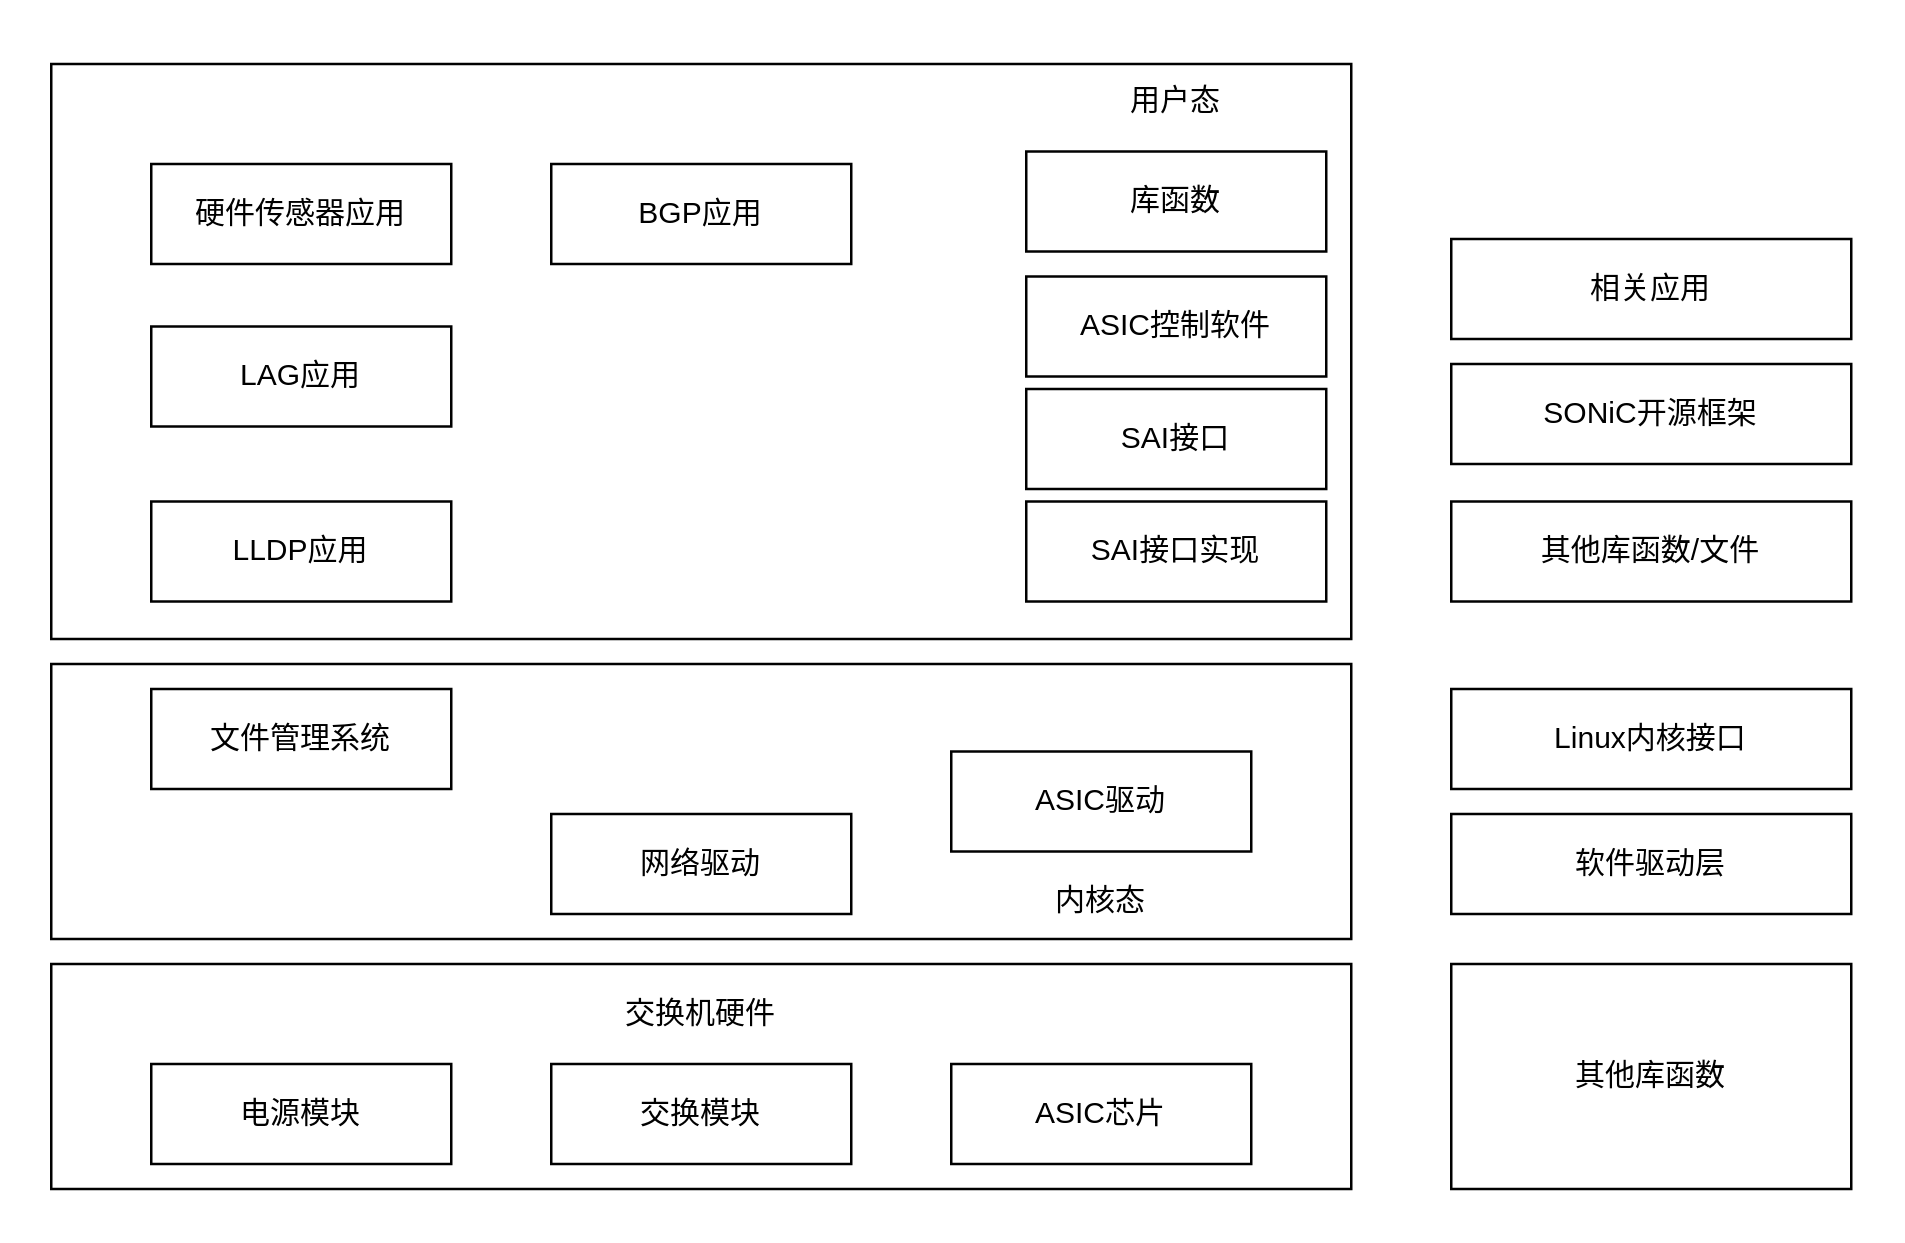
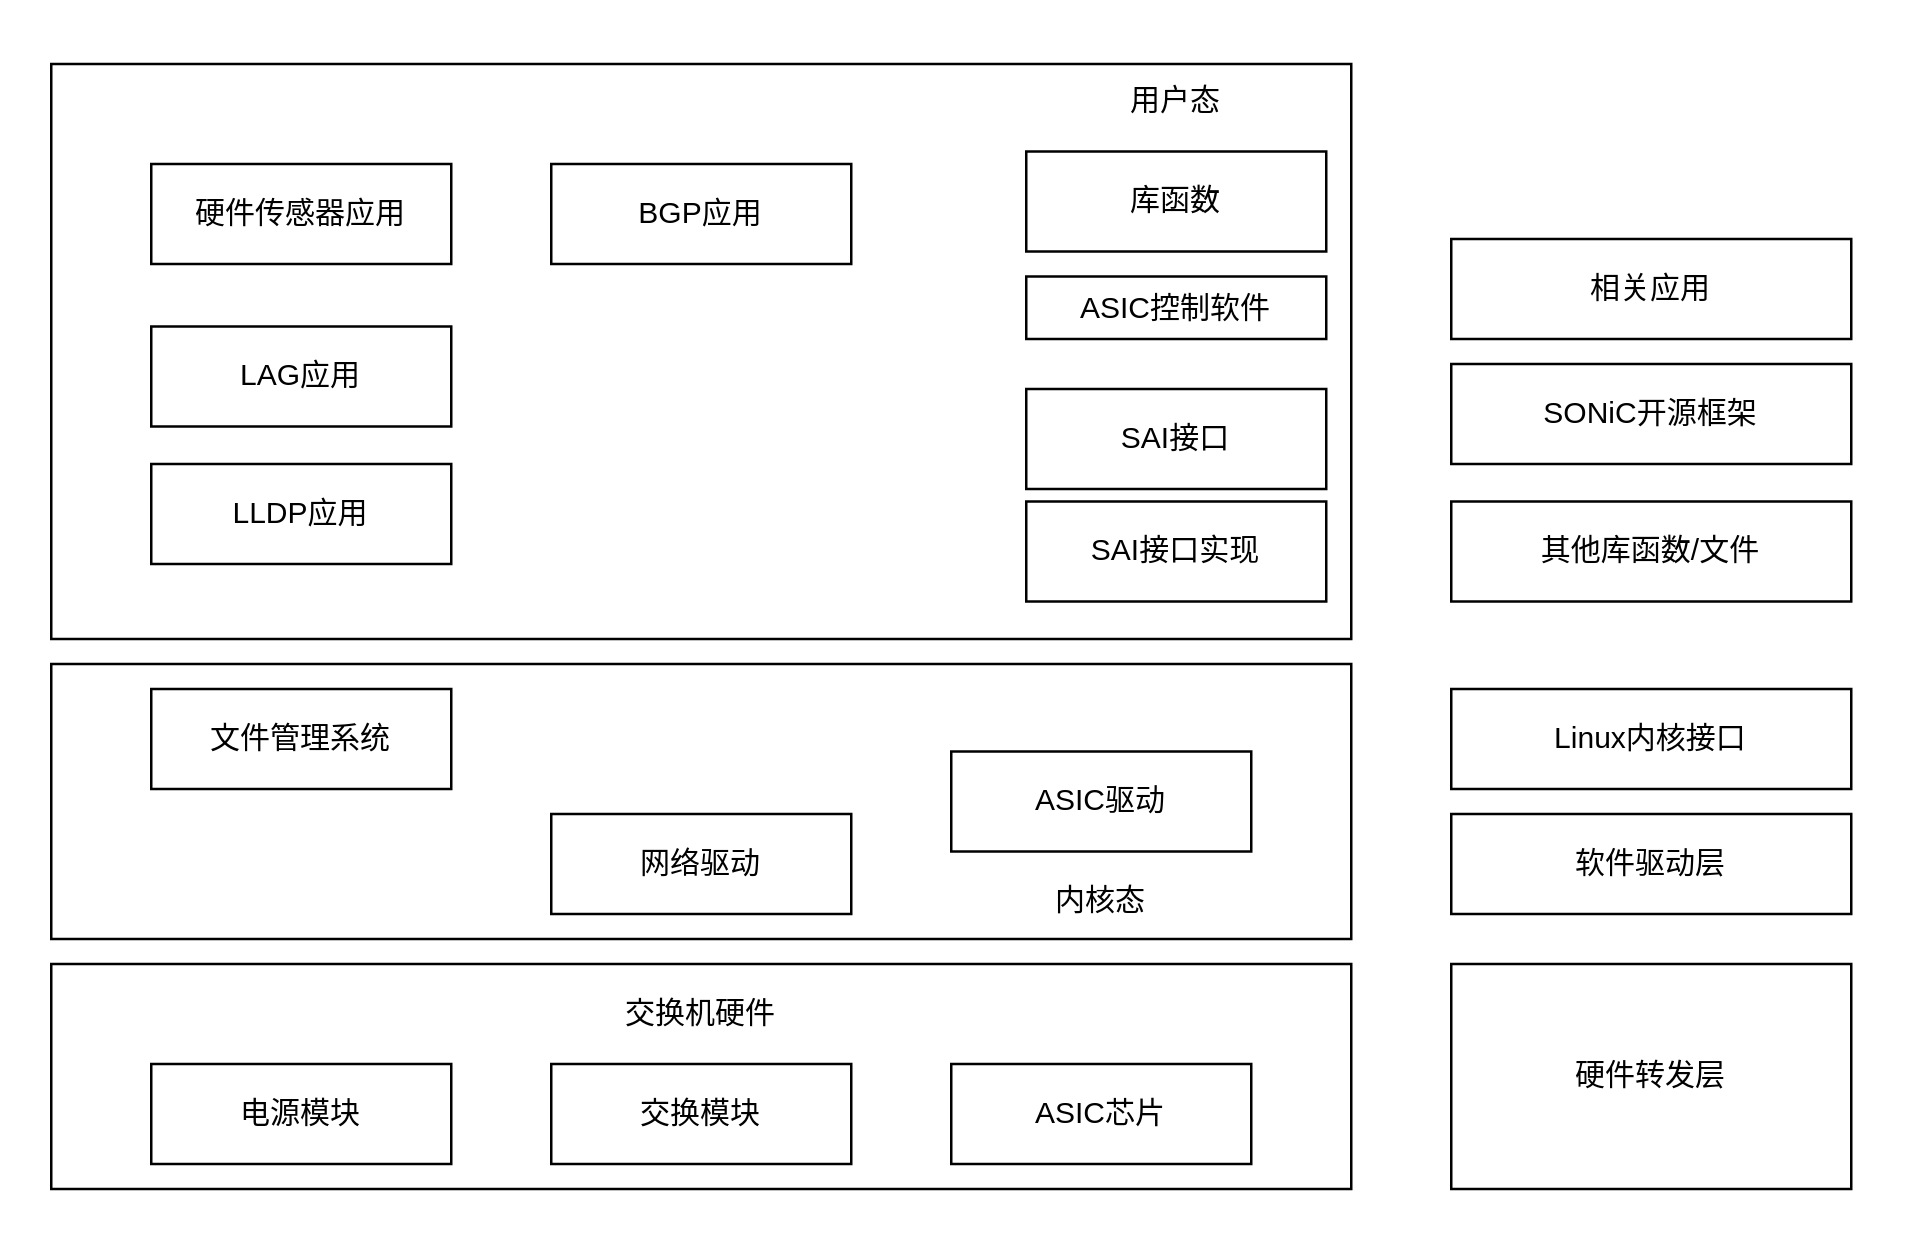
node "ASIC控制软件": size 300x100 -> 300x63
node "LLDP应用": moved (301, 551) -> (301, 514)
node "其他库函数": label "其他库函数" -> "硬件转发层"
